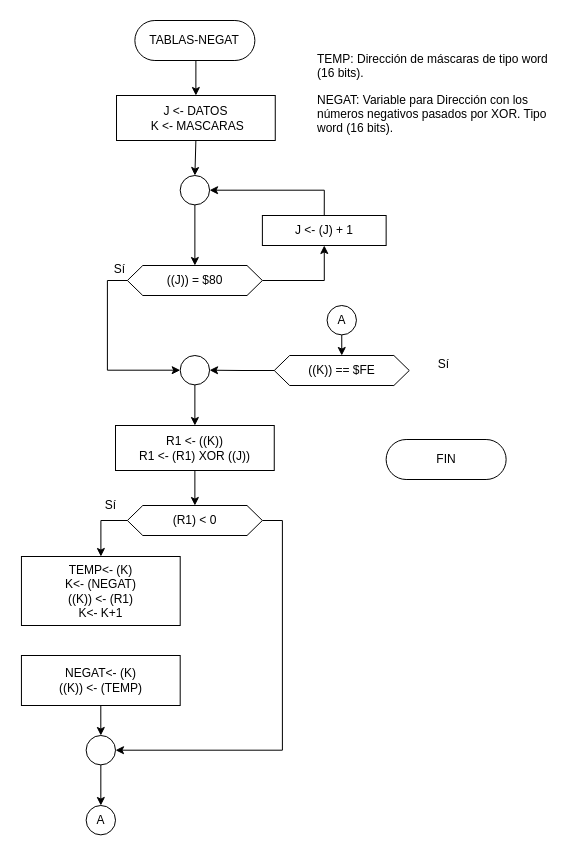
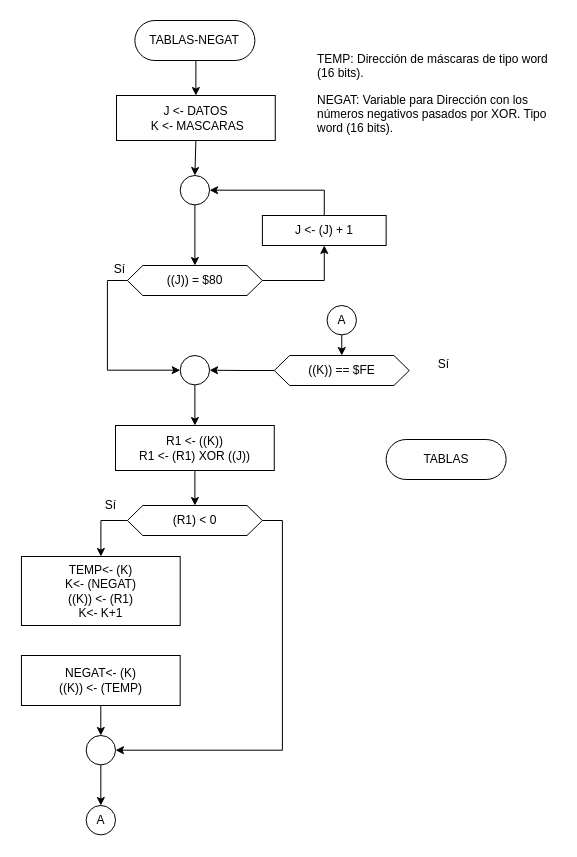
node "FIN": label "FIN" -> "TABLAS"
